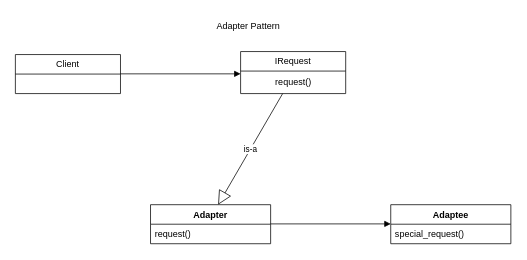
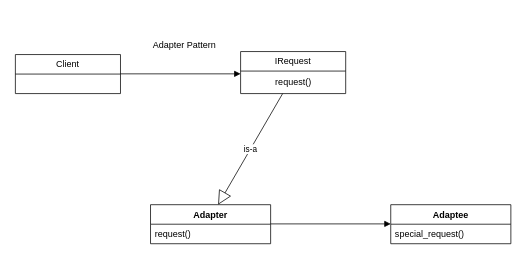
node "Adapter Pattern": moved (248, 27) -> (184, 45)
